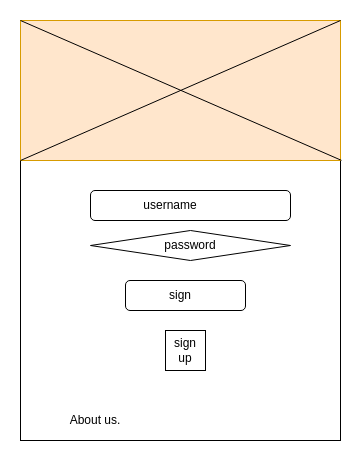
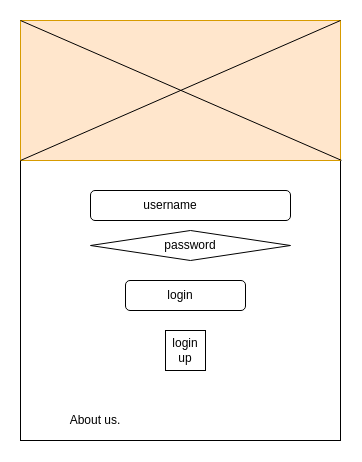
node "sign": label "sign" -> "login"
node "sign up": label "sign up" -> "login up"
